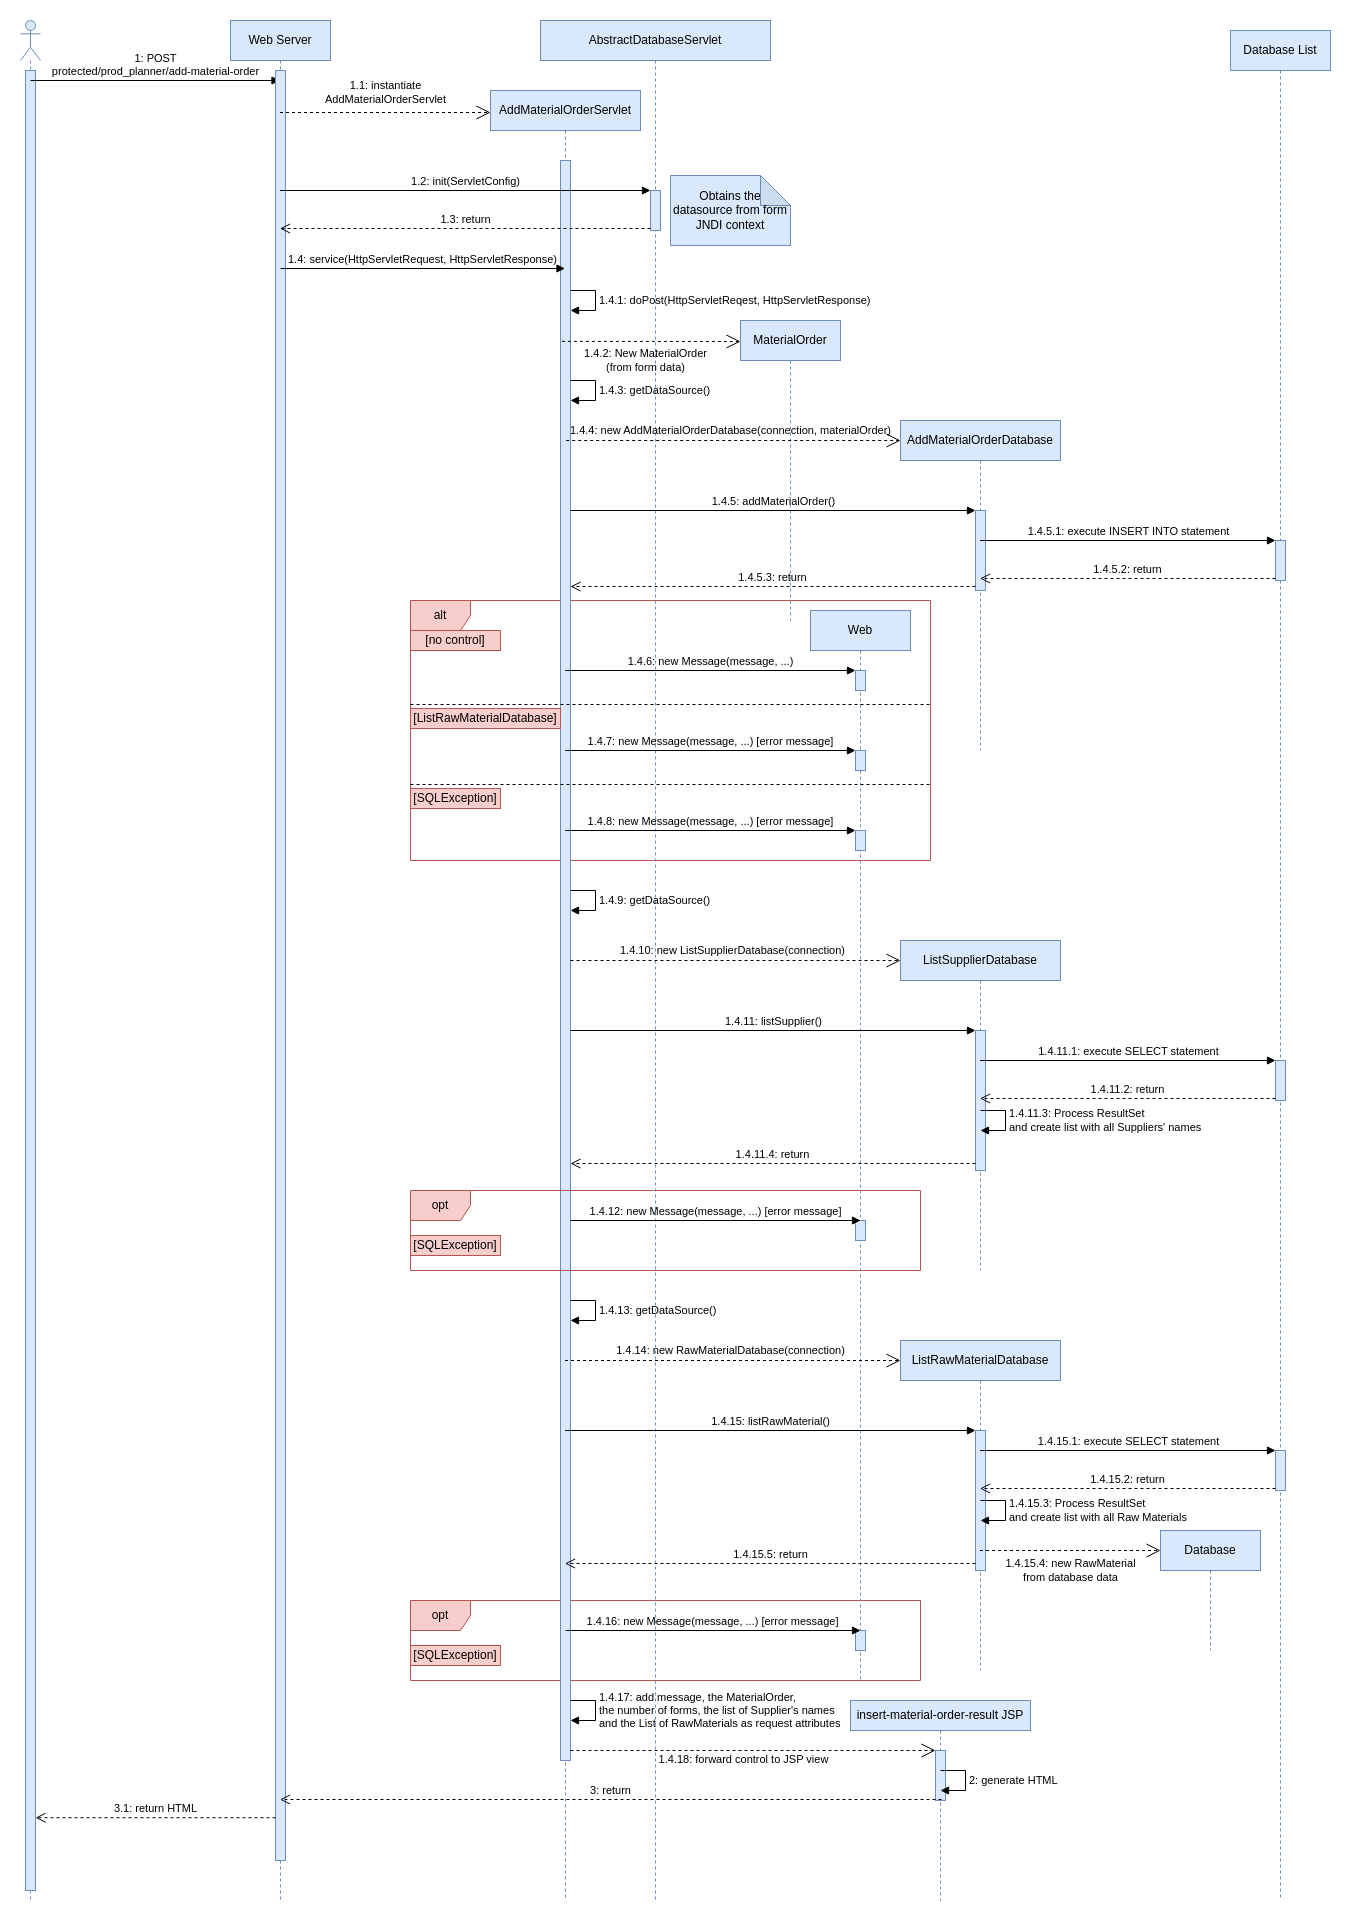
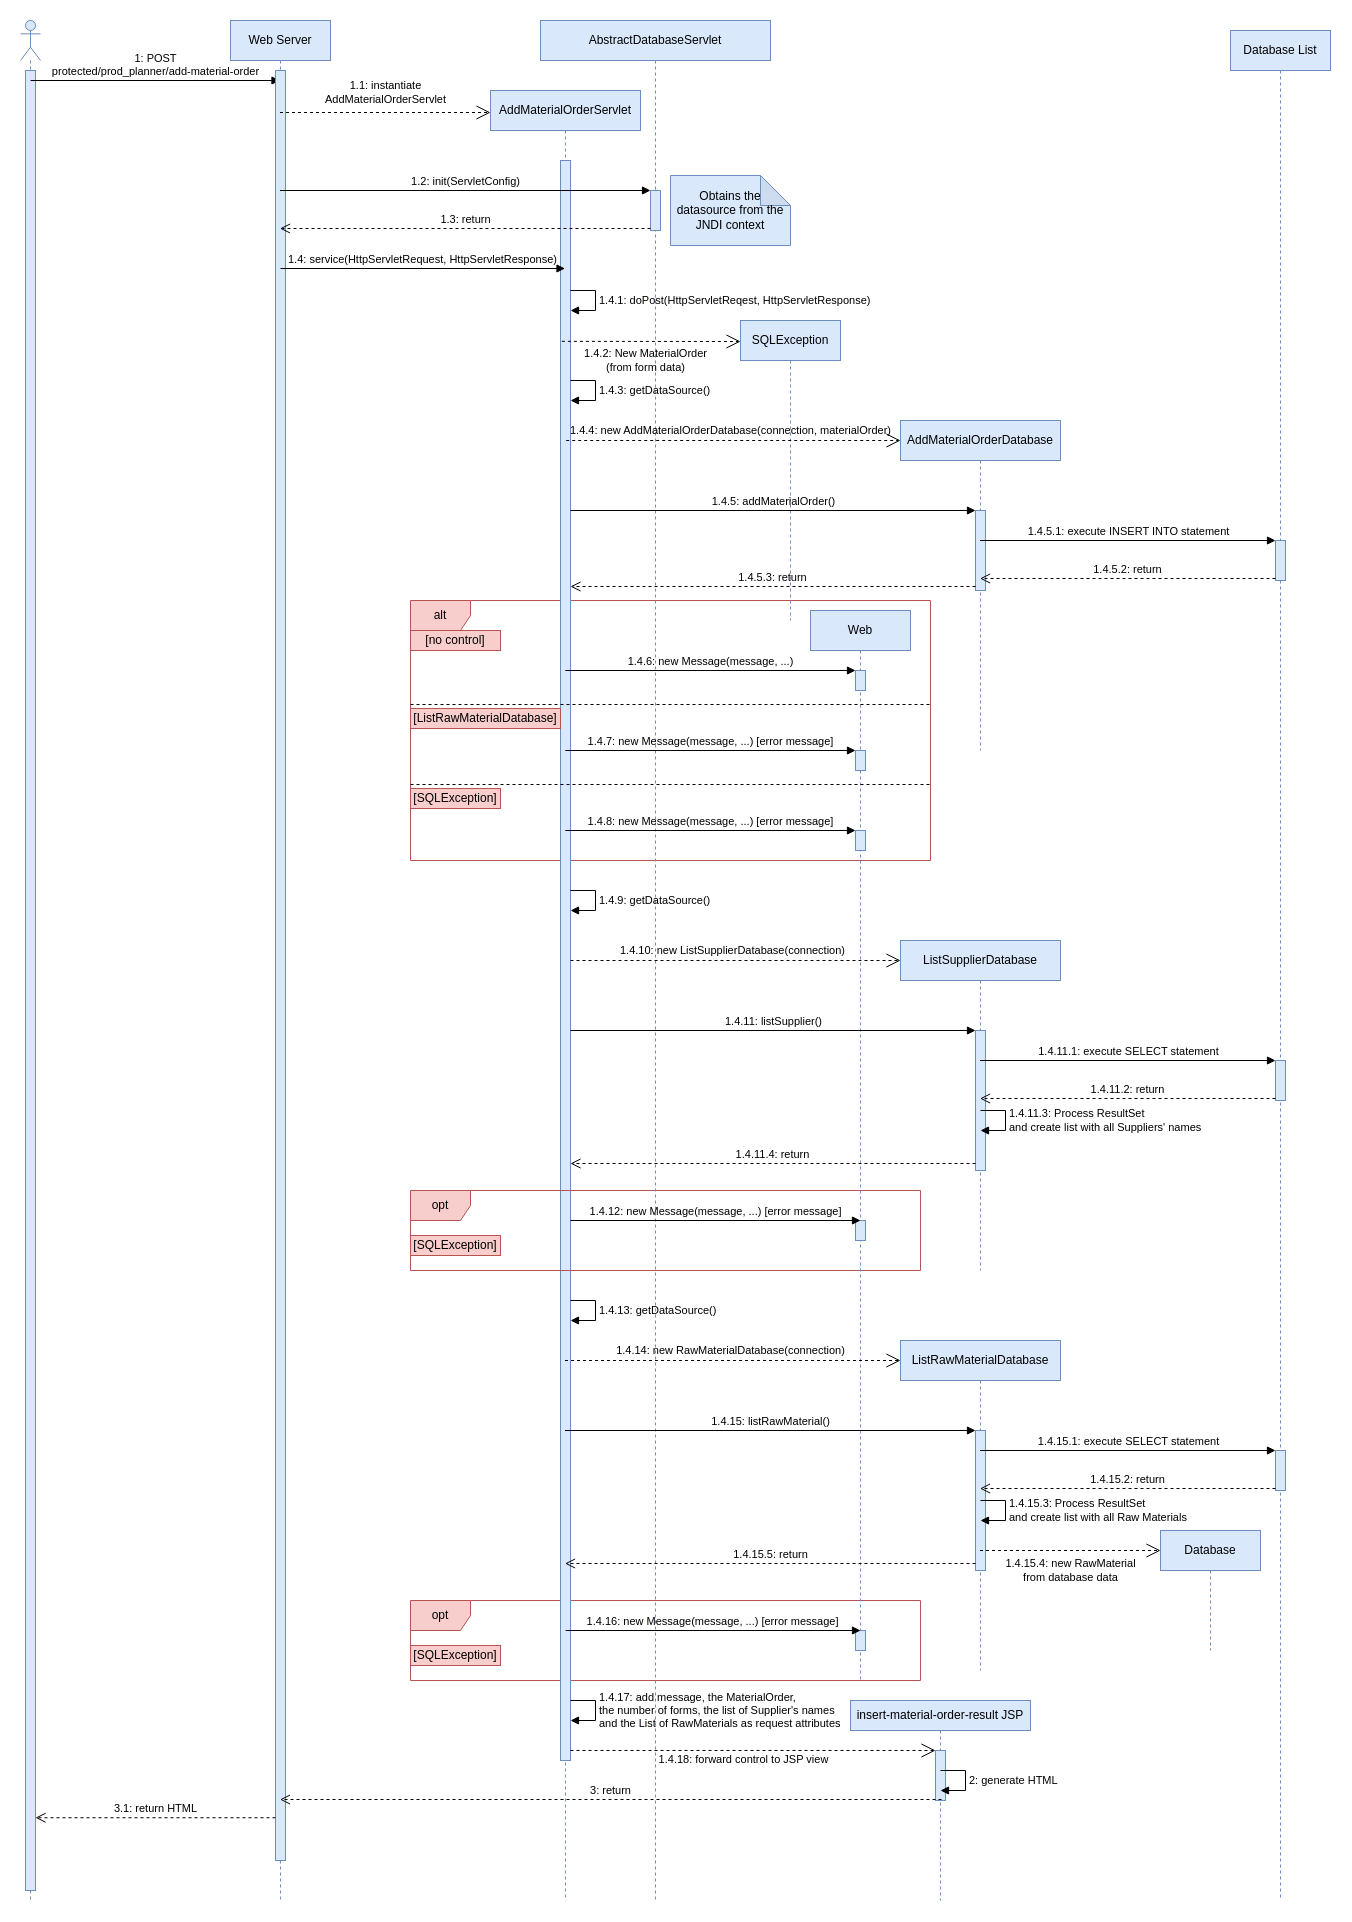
node "Obtains the datasource from form JNDI context": label "Obtains the datasource from form JNDI context" -> "Obtains the datasource from the JNDI context"
node "MaterialOrder": label "MaterialOrder" -> "SQLException"
